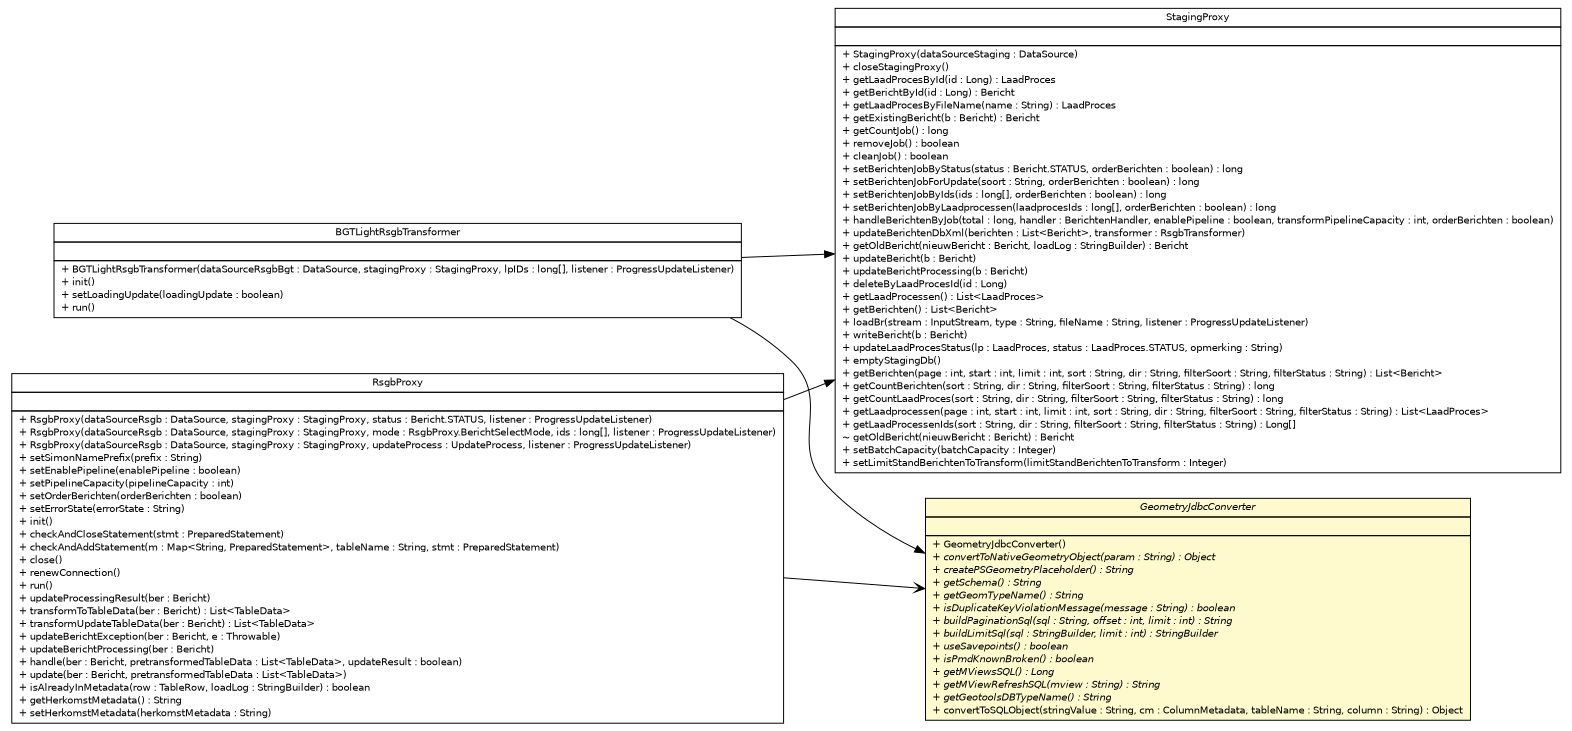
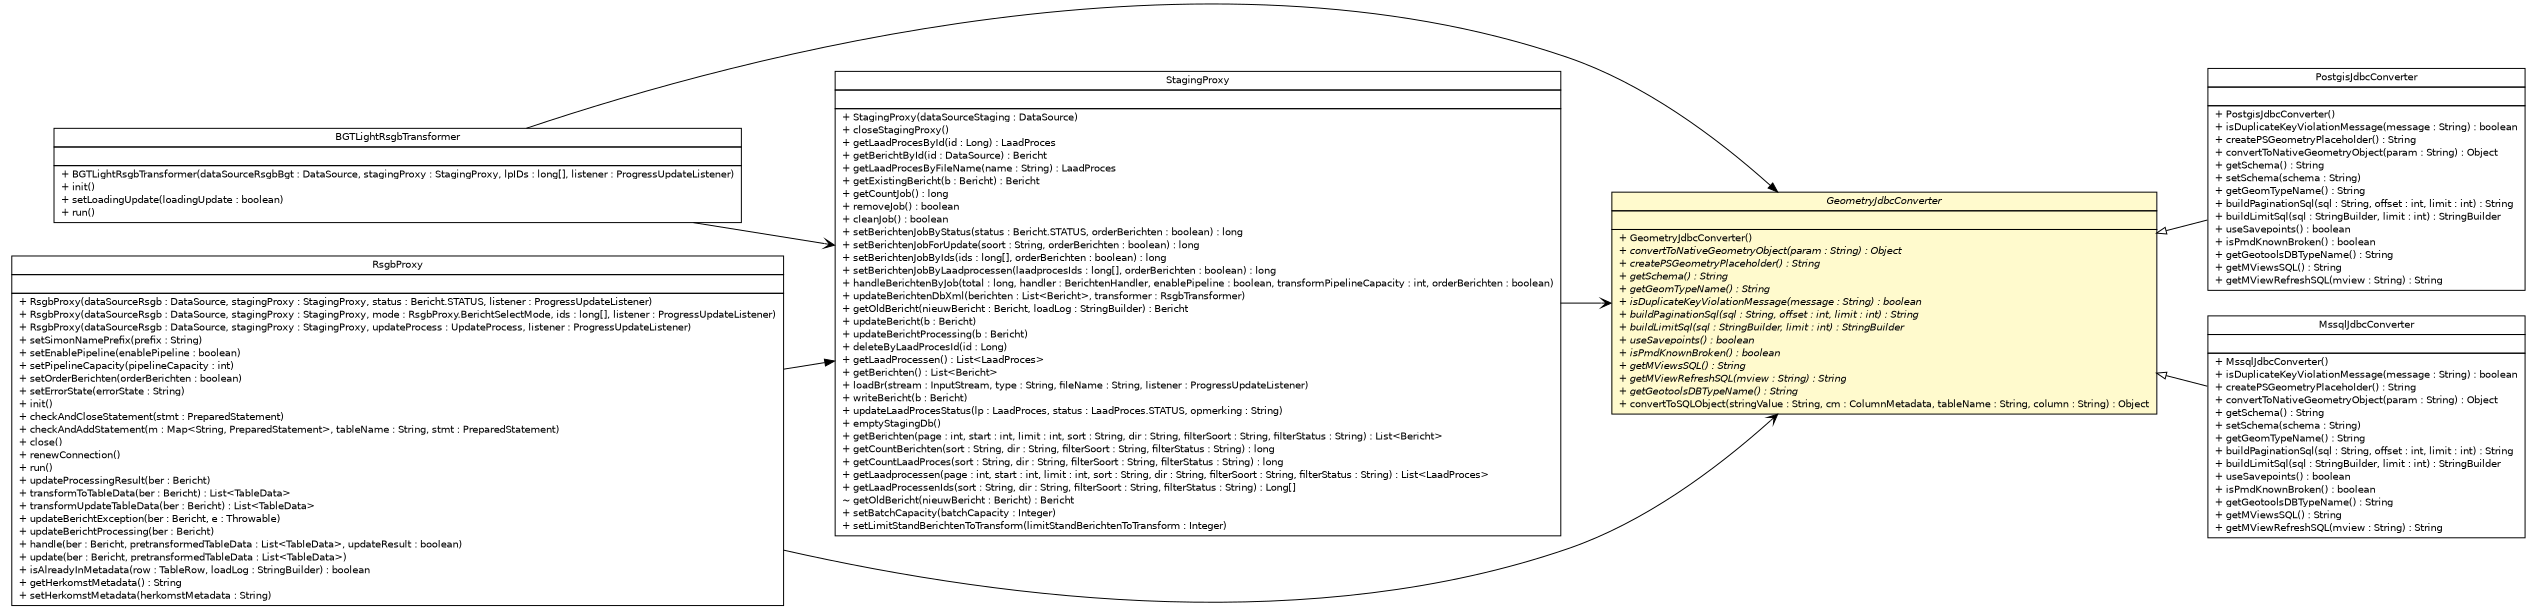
node "StagingProxy": text "+ getBerichtById(id : Long) : Bericht" -> "+ getBerichtById(id : DataSource) : Bericht"
node "PostgisJdbcConverter": added
edge "BGTLightRsgbTransformer" -> "StagingProxy": arrowhead normal -> open
edge "StagingProxy" -> "GeometryJdbcConverter": added
node "MssqlJdbcConverter": added
node "GeometryJdbcConverter": text "+ getMViewsSQL() : Long" -> "+ getMViewsSQL() : String"
